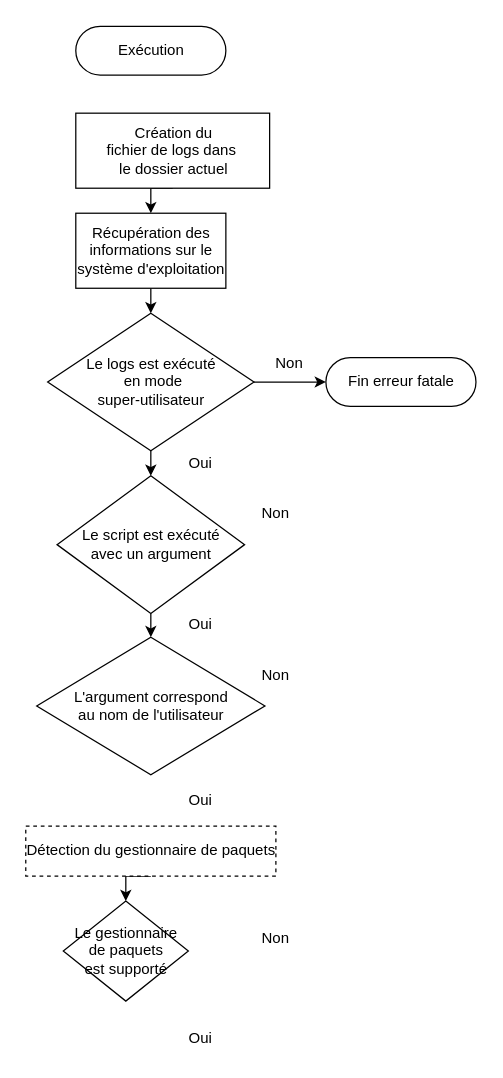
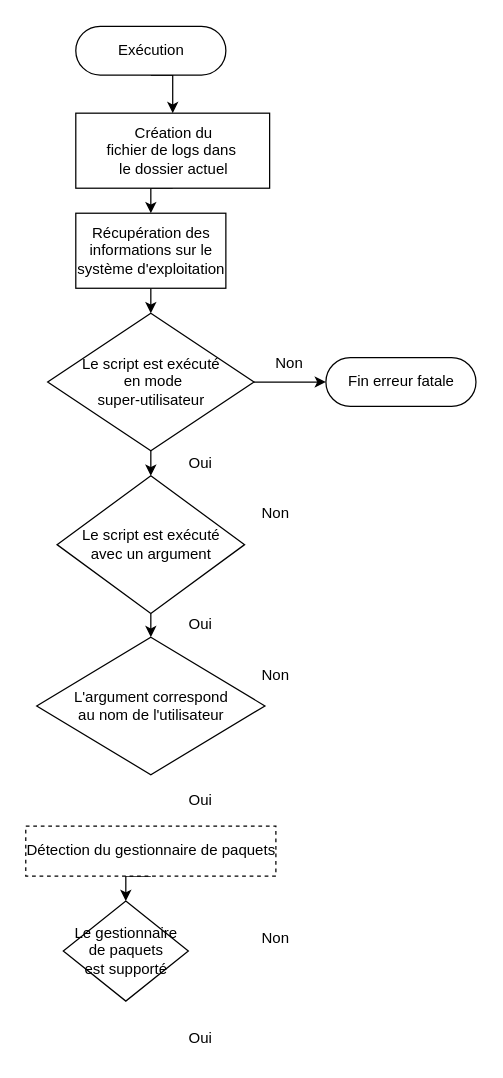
edge "Exécution" -> "Création du fichier de logs dans le dossier actuel": added
node "Le logs est exécuté en mode super-utilisateur": label "Le logs est exécuté en mode super-utilisateur" -> "Le script est exécuté en mode super-utilisateur"
